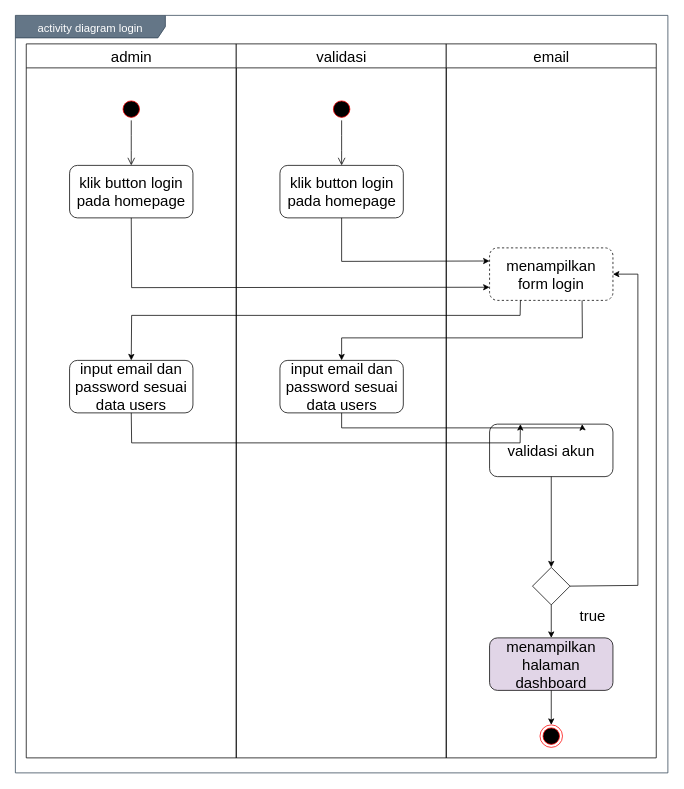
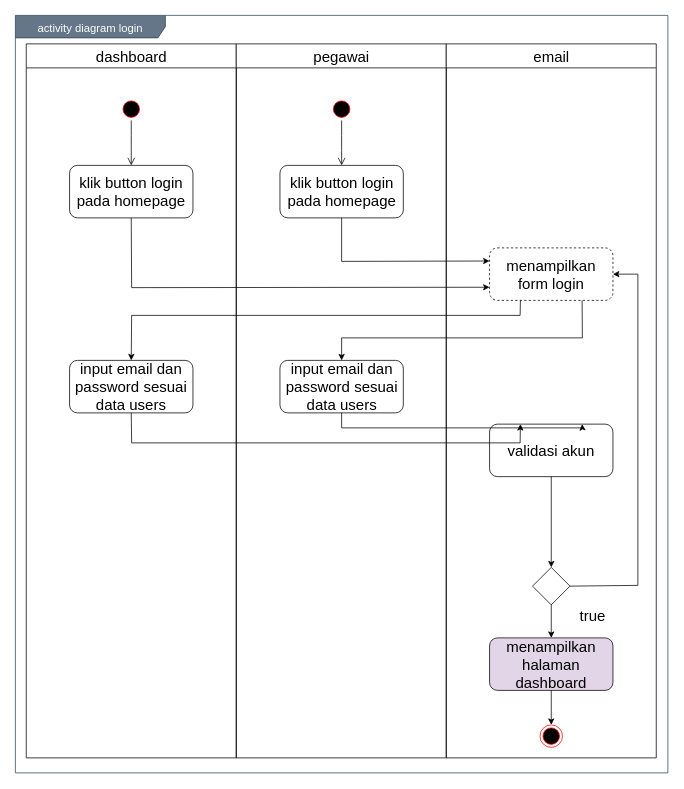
node "admin": label "admin" -> "dashboard"
node "validasi": label "validasi" -> "pegawai"
